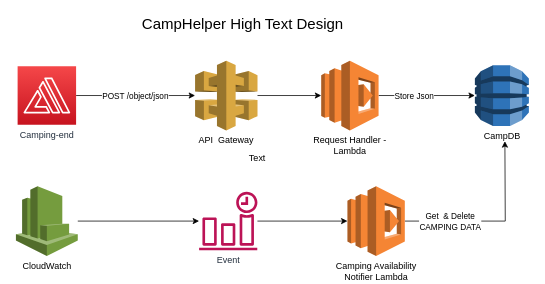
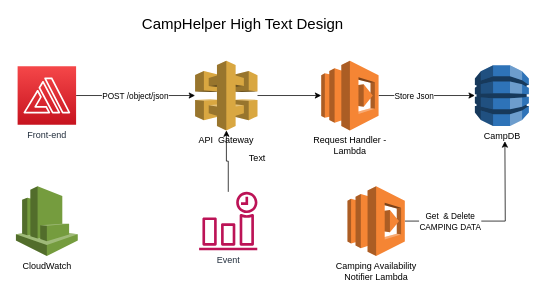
node "Camping-end": label "Camping-end" -> "Front-end"
edge "CloudWatch" -> "Event": removed
edge "Event" -> "Camping Availability Notifier Lambda": now "Event" -> "API Gateway"
